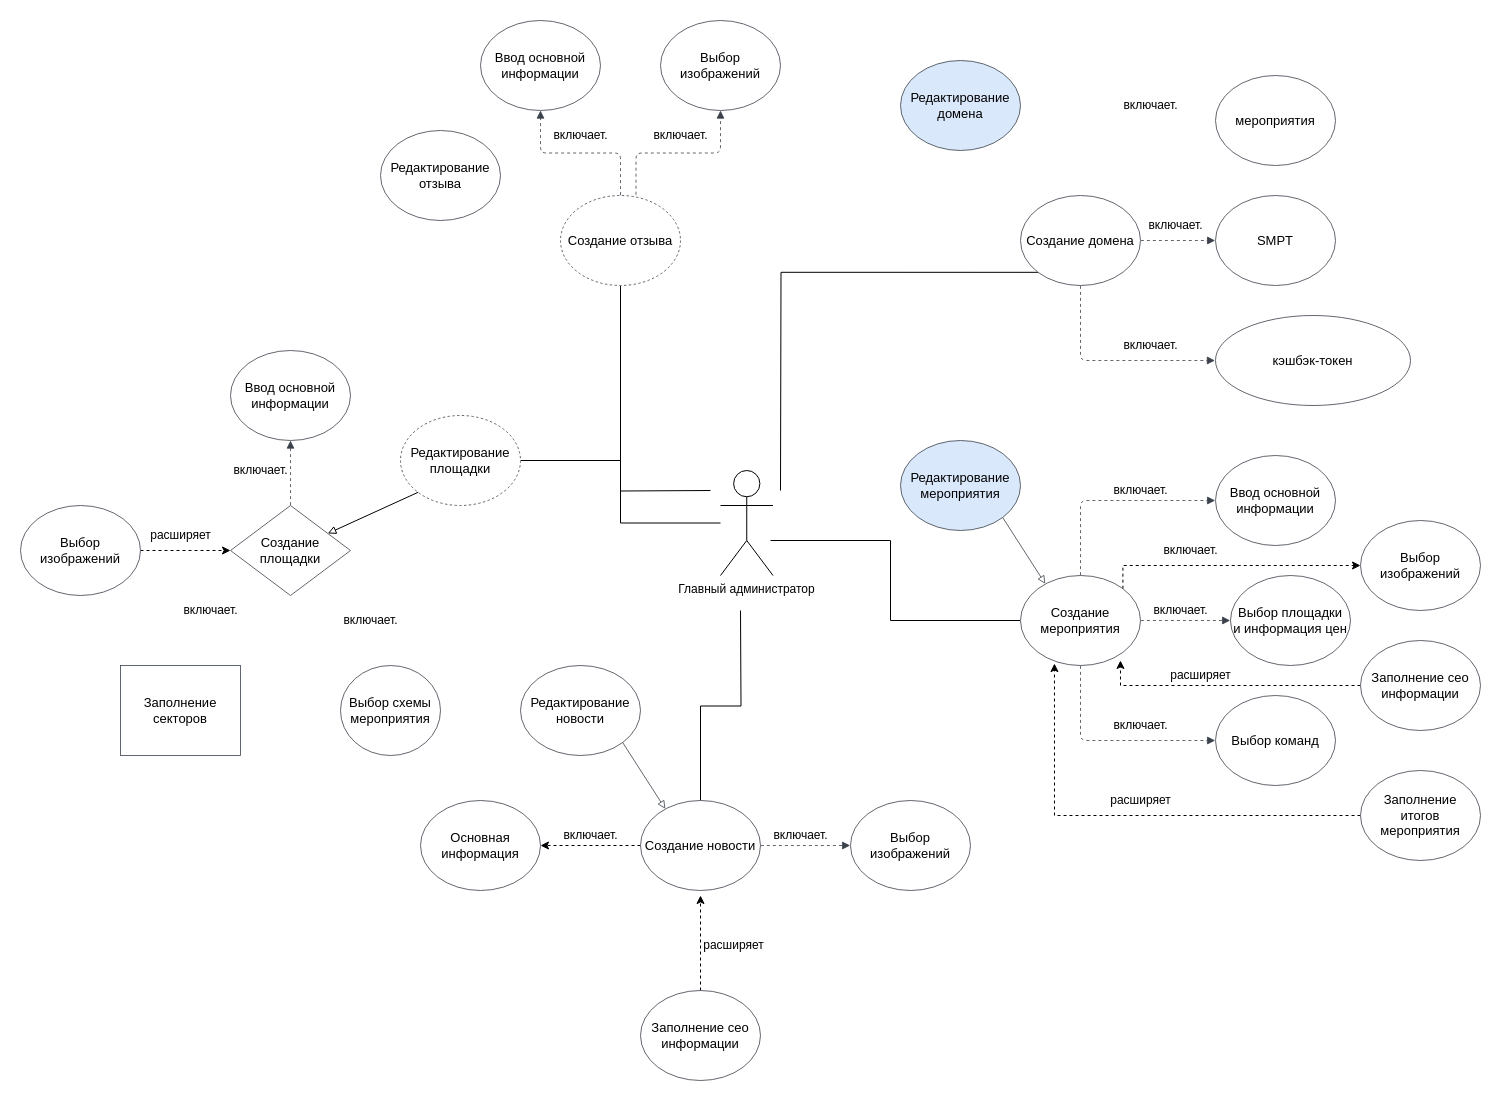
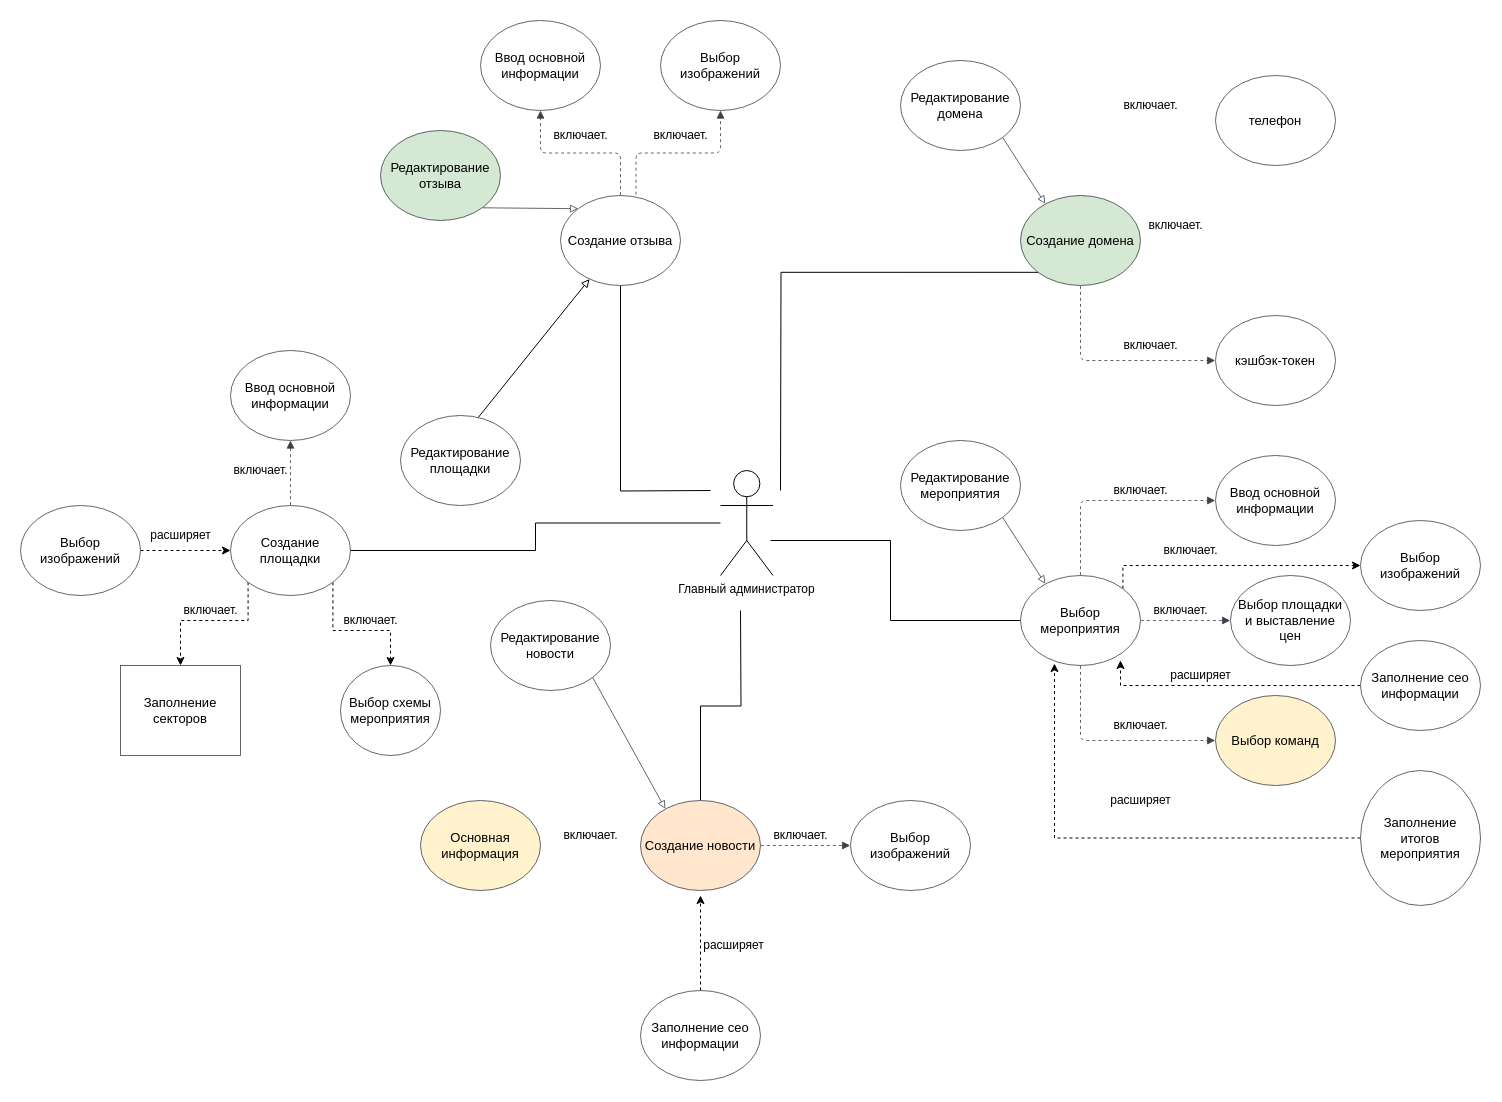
node "Редактирование домена": fillcolor #dae8fc -> #ffffff
node "мероприятия": label "мероприятия" -> "телефон"
edge "Редактирование домена" -> "Создание домена": added
node "Редактирование отзыва": fillcolor #ffffff -> #d5e8d4
edge "Редактирование отзыва" -> "Создание отзыва": added
node "Создание отзыва": style dashed -> solid
node "Создание домена": fillcolor #ffffff -> #d5e8d4
edge "Создание домена" -> "SMPT": removed
node "SMPT": removed
node "кэшбэк-токен": size 195x90 -> 120x90
node "Редактирование площадки": style dashed -> solid
edge "Редактирование площадки" -- "Главный администратор": now "Создание площадки" -- "Главный администратор"
node "Редактирование мероприятия": fillcolor #dae8fc -> #ffffff
edge "Редактирование площадки" -> "Создание площадки": now "Редактирование площадки" -> "Создание отзыва"
node "Создание площадки": shape diamond -> ellipse
edge "Создание площадки" -> "Заполнение секторов": added
node "Создание мероприятия": label "Создание мероприятия" -> "Выбор мероприятия"
node "Выбор площадки и информация цен": label "Выбор площадки и информация цен" -> "Выбор площадки и выставление цен"
edge "Создание площадки" -> "Выбор схемы мероприятия": added
node "Редактирование новости": moved (581, 711) -> (551, 646)
node "Выбор команд": fillcolor #ffffff -> #fff2cc
node "Заполнение итогов мероприятия": size 120x90 -> 120x135
node "Основная информация": fillcolor #ffffff -> #fff2cc
edge "Создание новости" -> "Основная информация": removed
node "Создание новости": fillcolor #ffffff -> #ffe6cc
